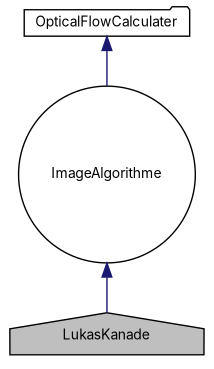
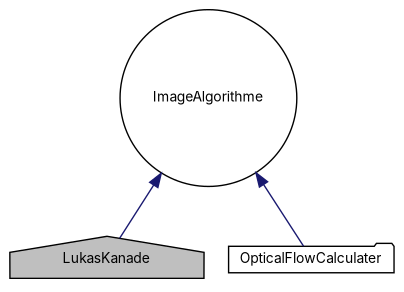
edge "ImageAlgorithme" -> "OpticalFlowCalculater": reversed
